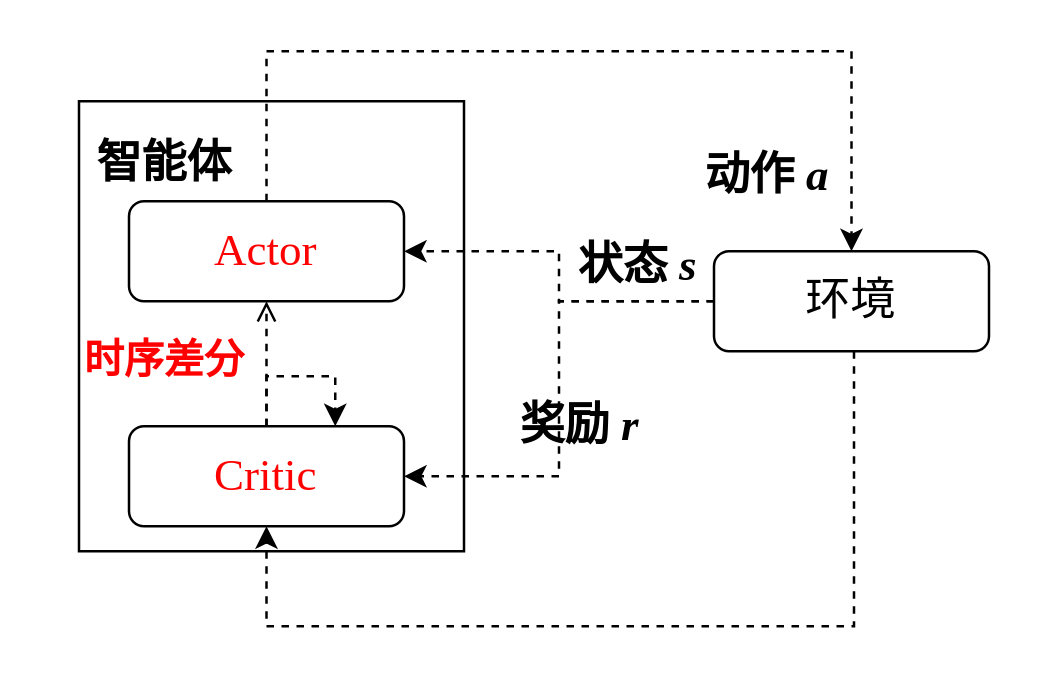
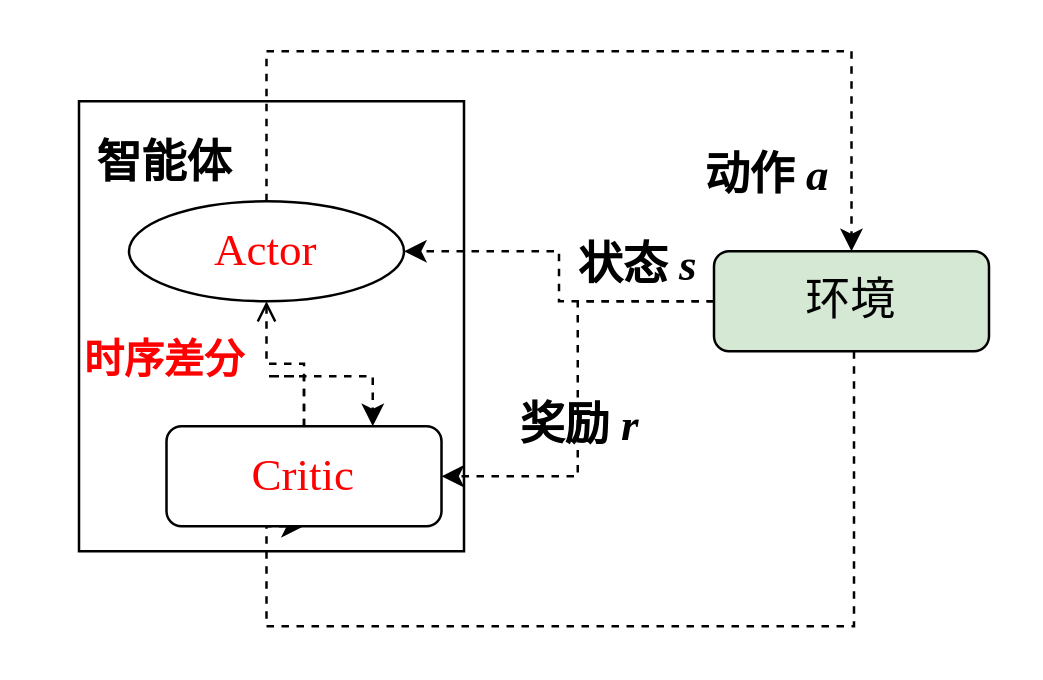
node "Actor": shape rounded rectangle -> ellipse
node "环境": fillcolor #ffffff -> #d5e8d4
node "Critic": moved (266, 476) -> (304, 476)
